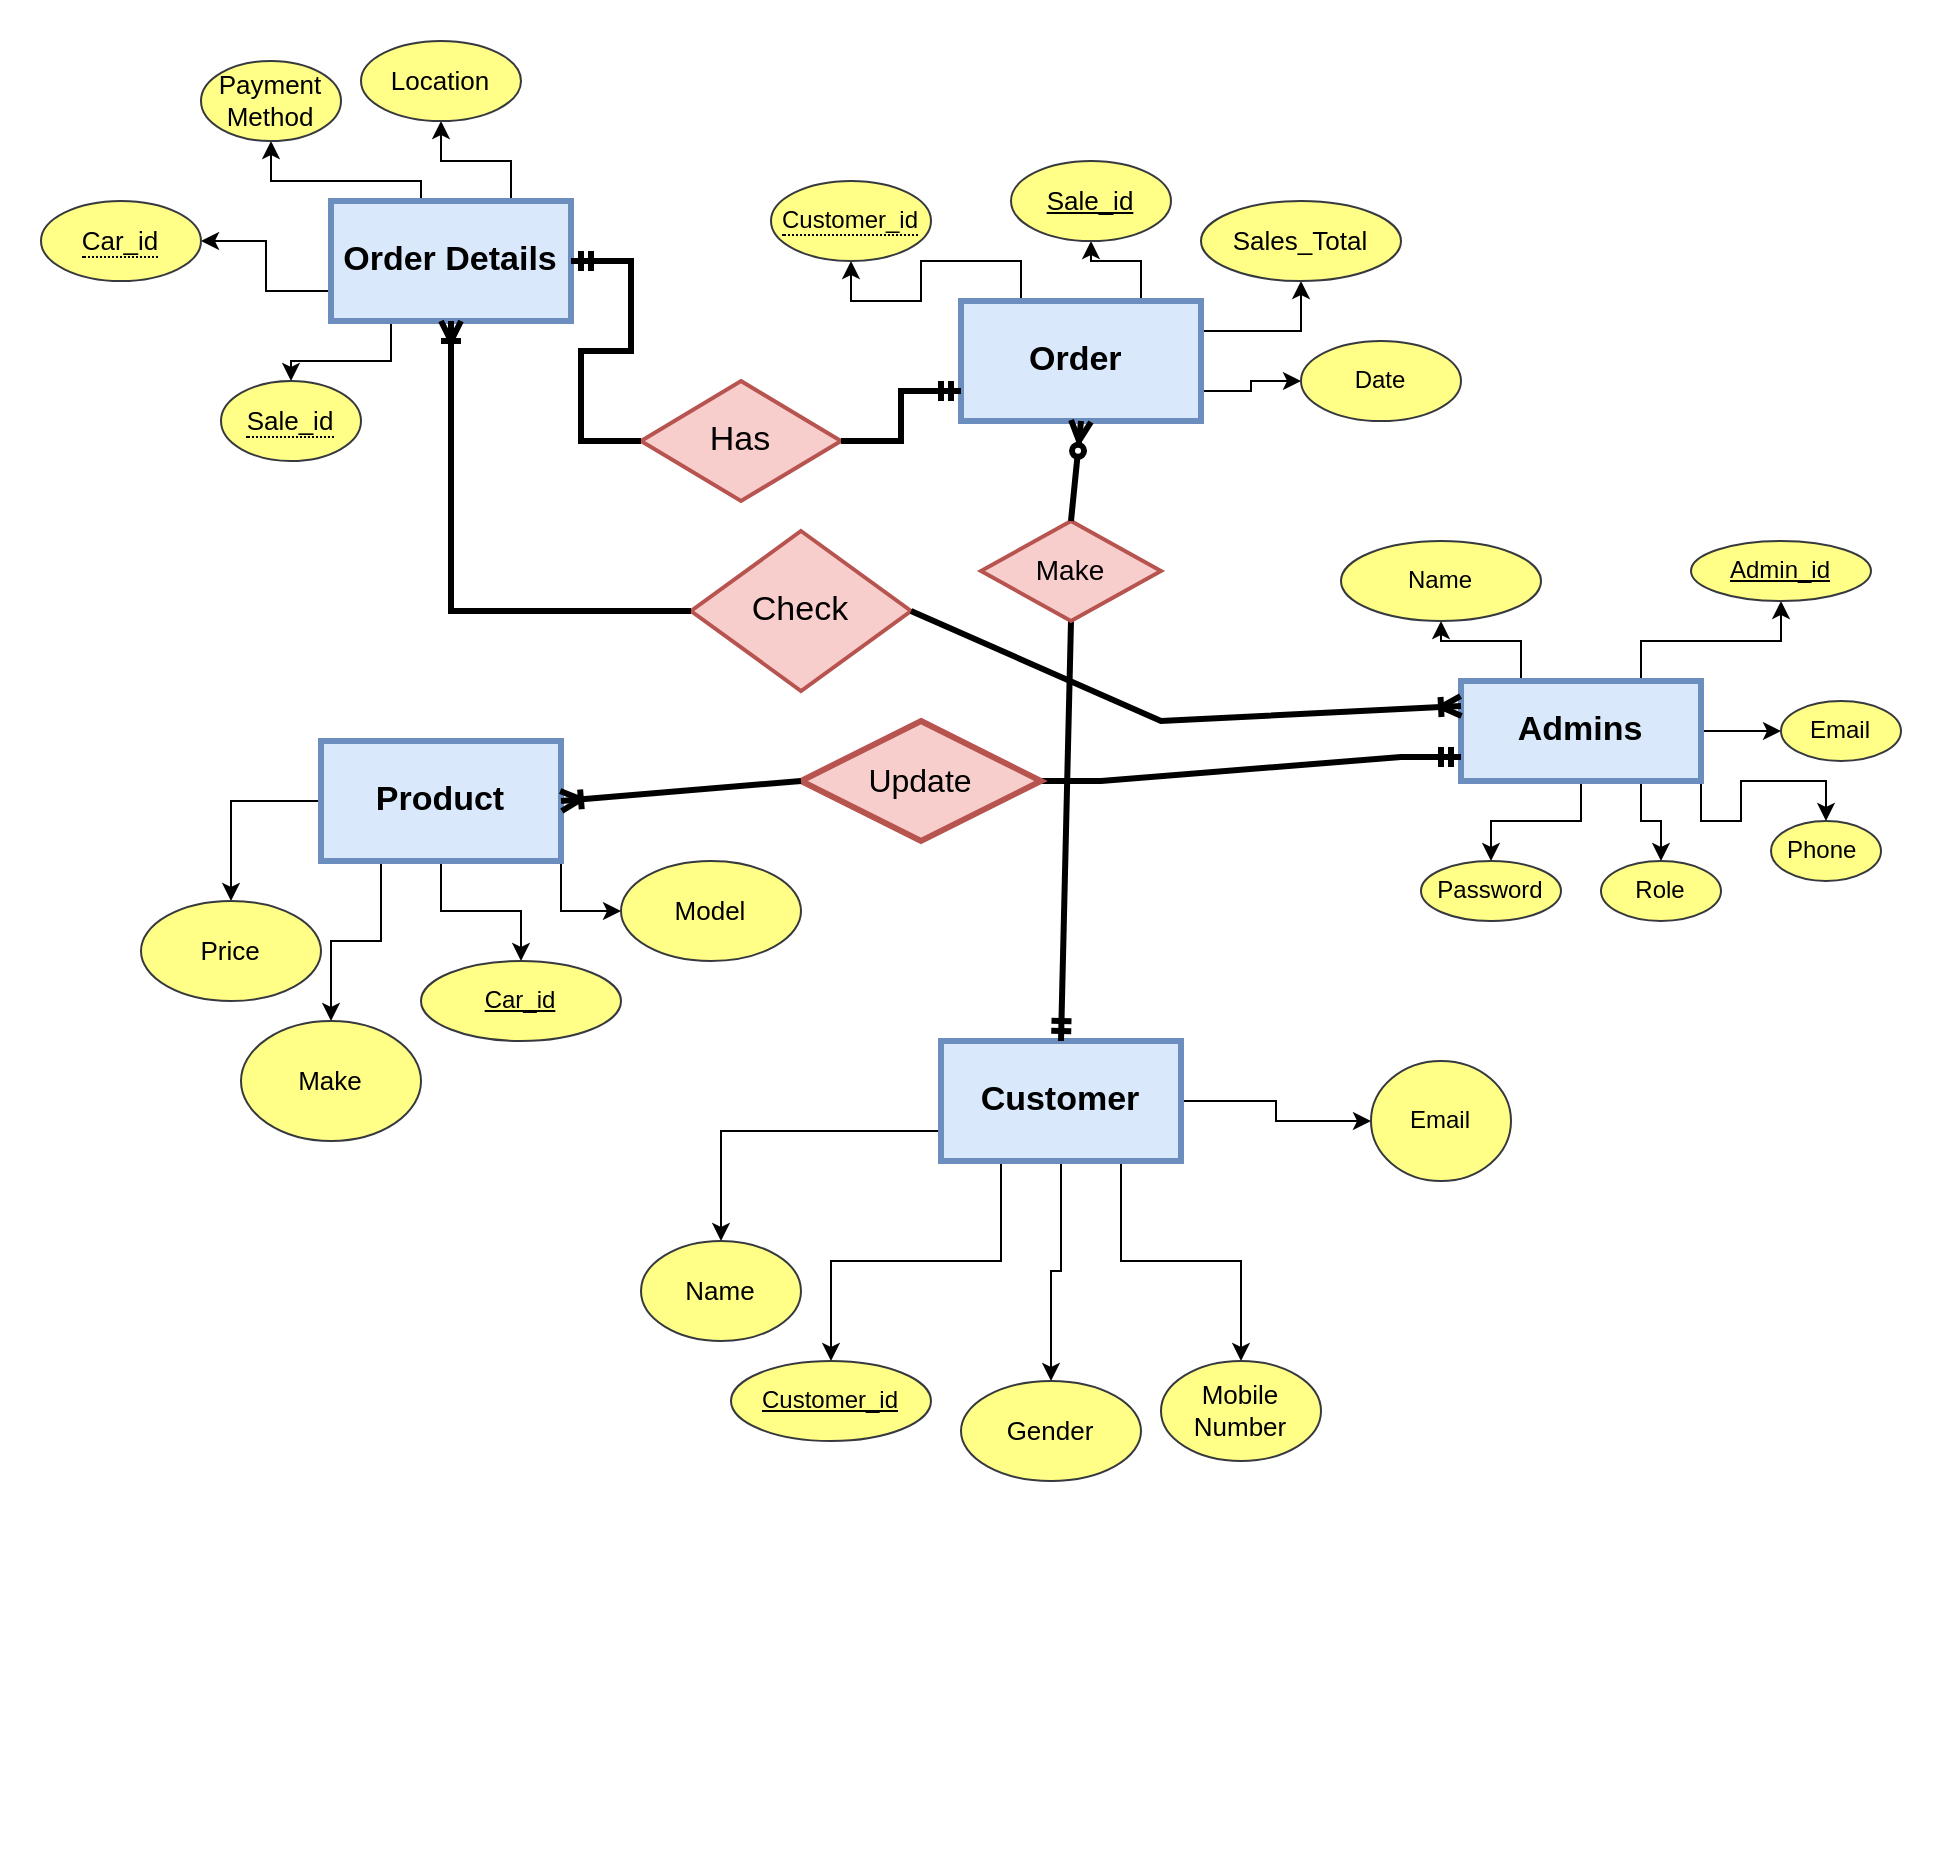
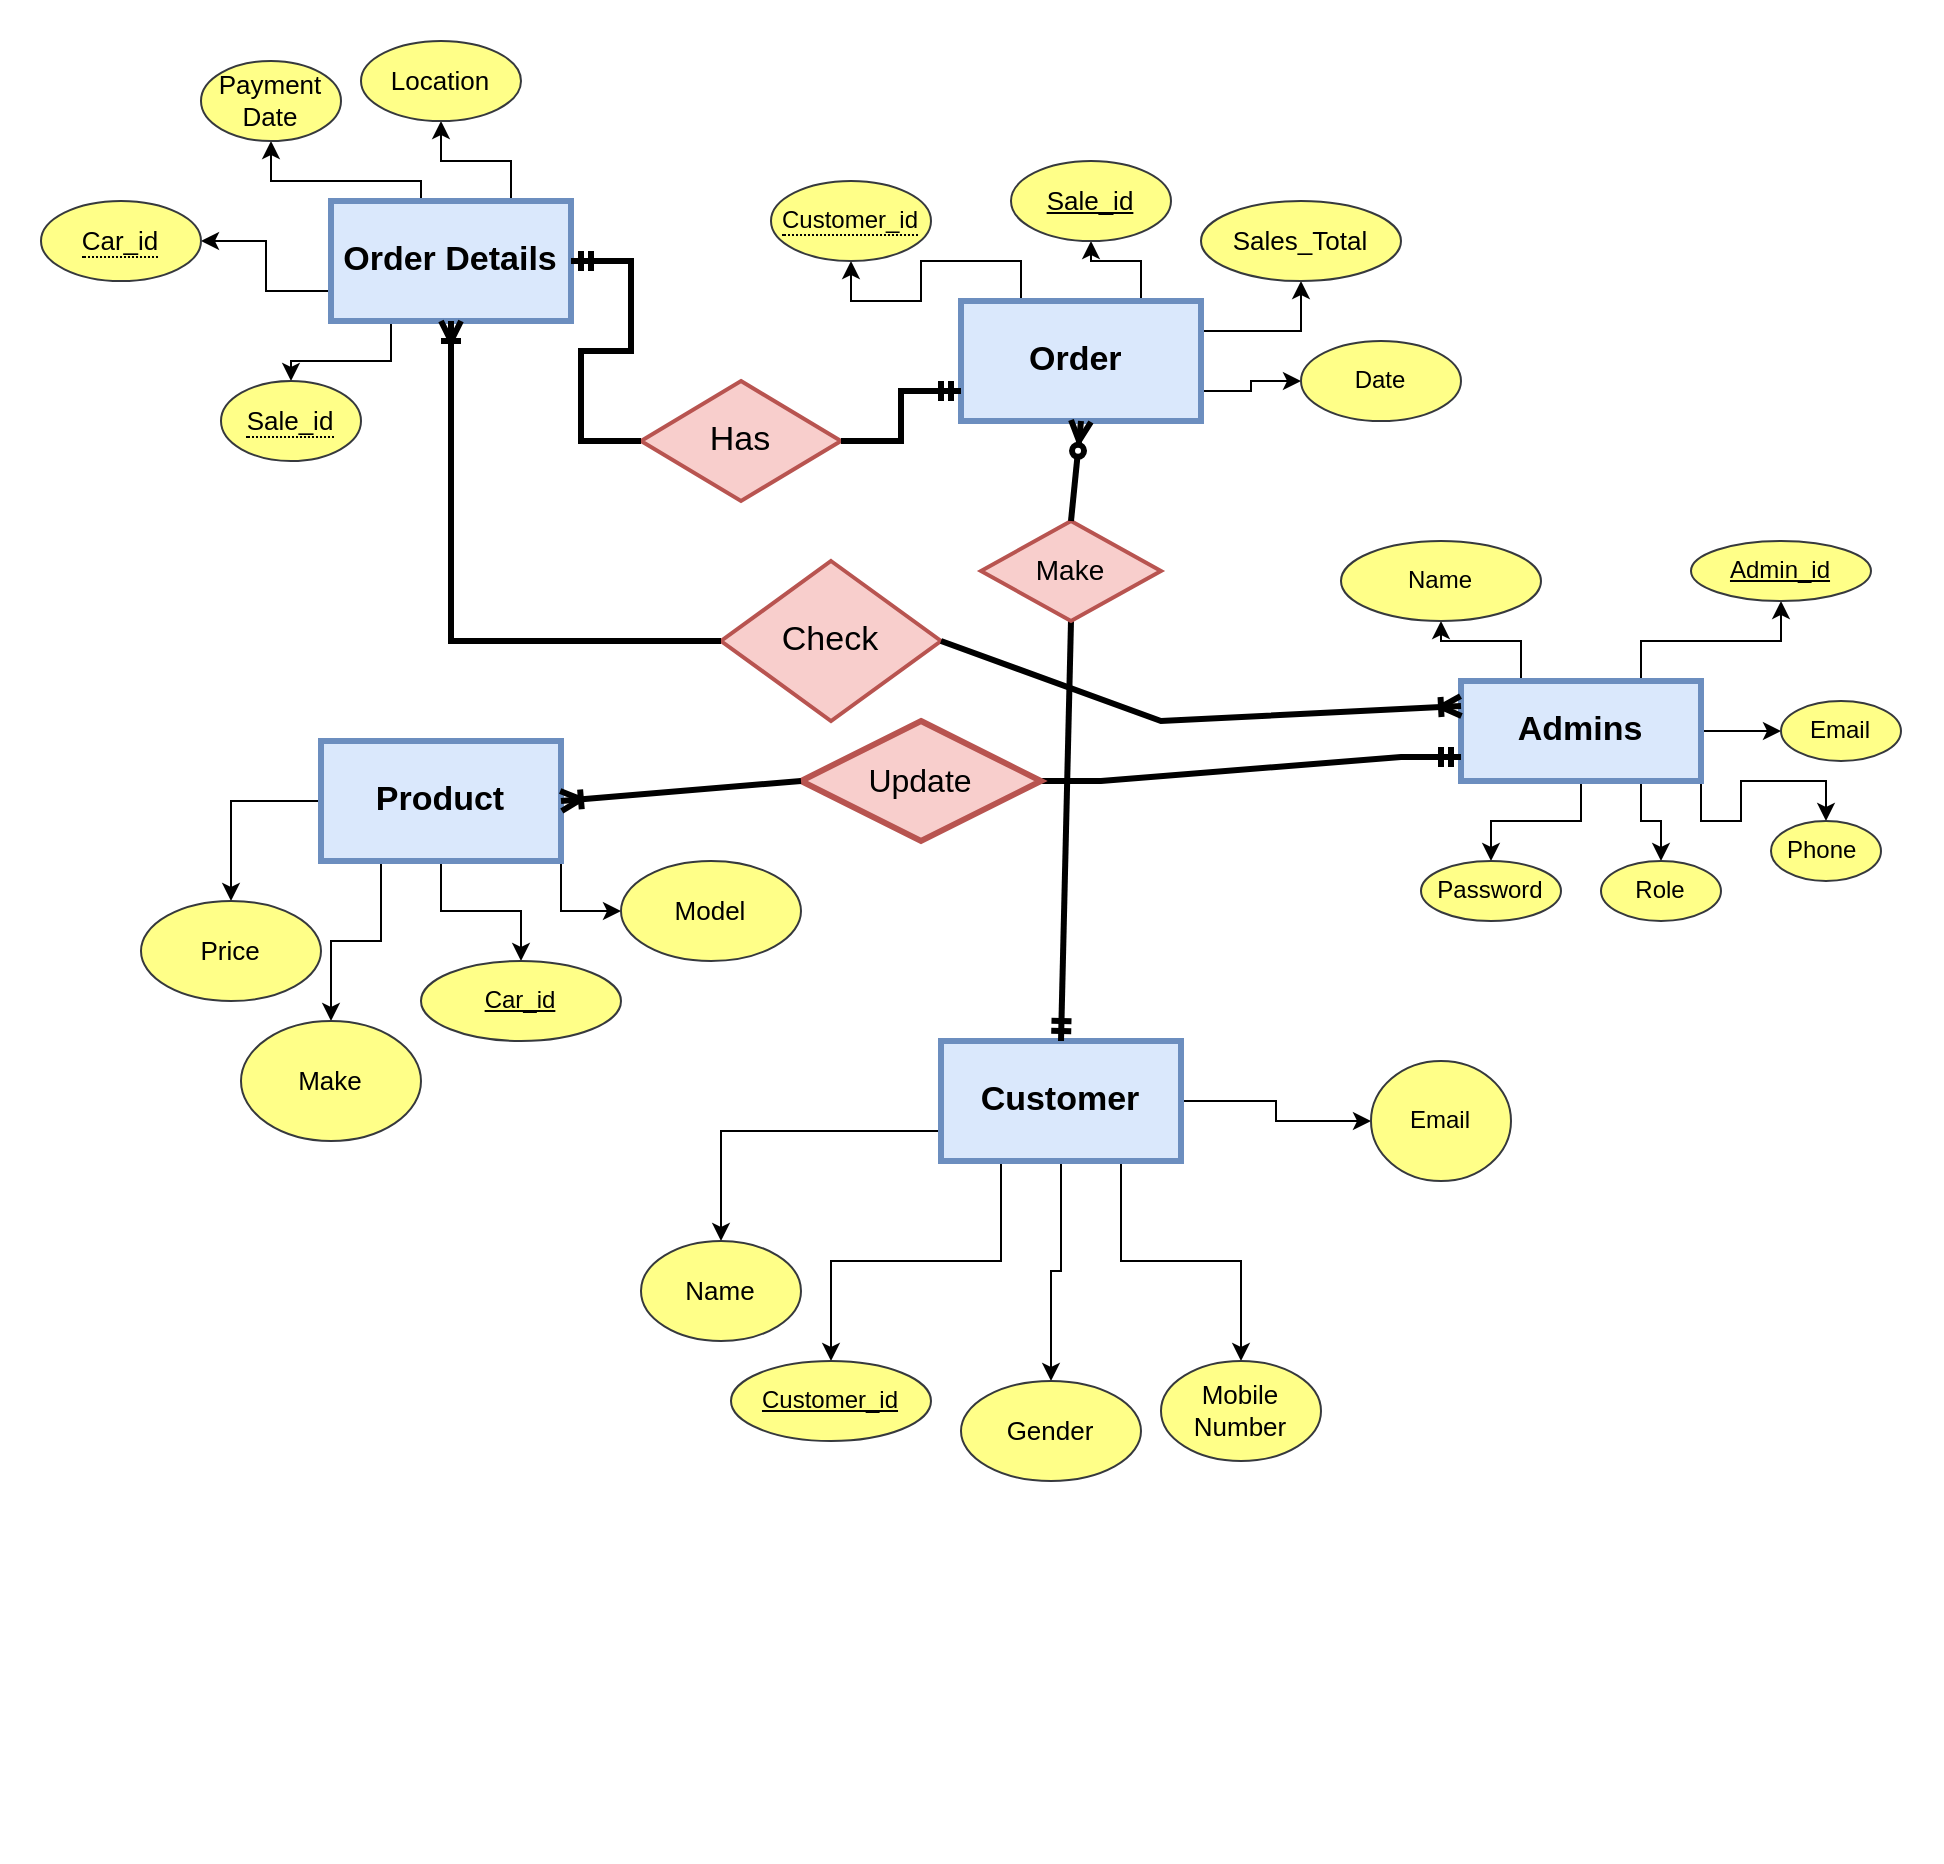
node "Payment Method": label "Payment Method" -> "Payment Date"
node "Check": moved (801, 611) -> (831, 641)
